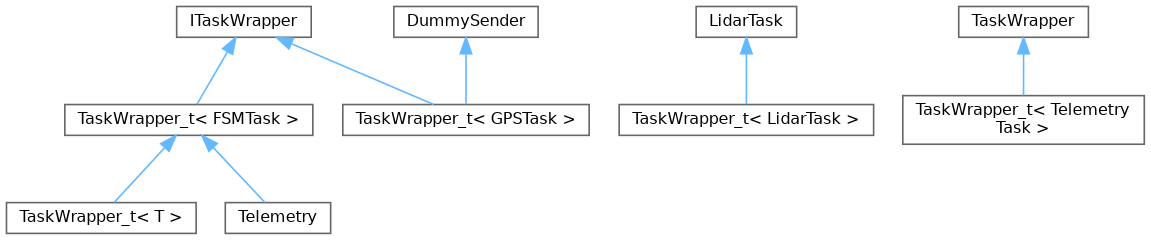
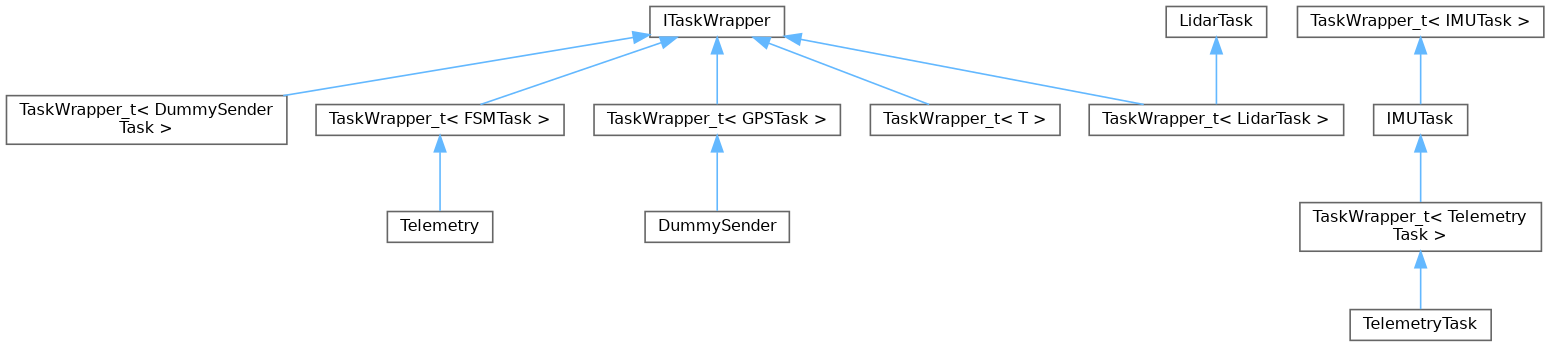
node "TaskWrapper": label "TaskWrapper" -> "IMUTask"
node "TaskWrapper_t< IMUTask >": added
edge "TaskWrapper_t< LidarTask >" -> "ITaskWrapper": added
edge "TaskWrapper_t< GPSTask >" -> "DummySender": reversed
node "TaskWrapper_t< DummySender Task >": added
edge "TaskWrapper_t< T >" -> "TaskWrapper_t< FSMTask >": now "TaskWrapper_t< T >" -> "ITaskWrapper"
node "TelemetryTask": added
